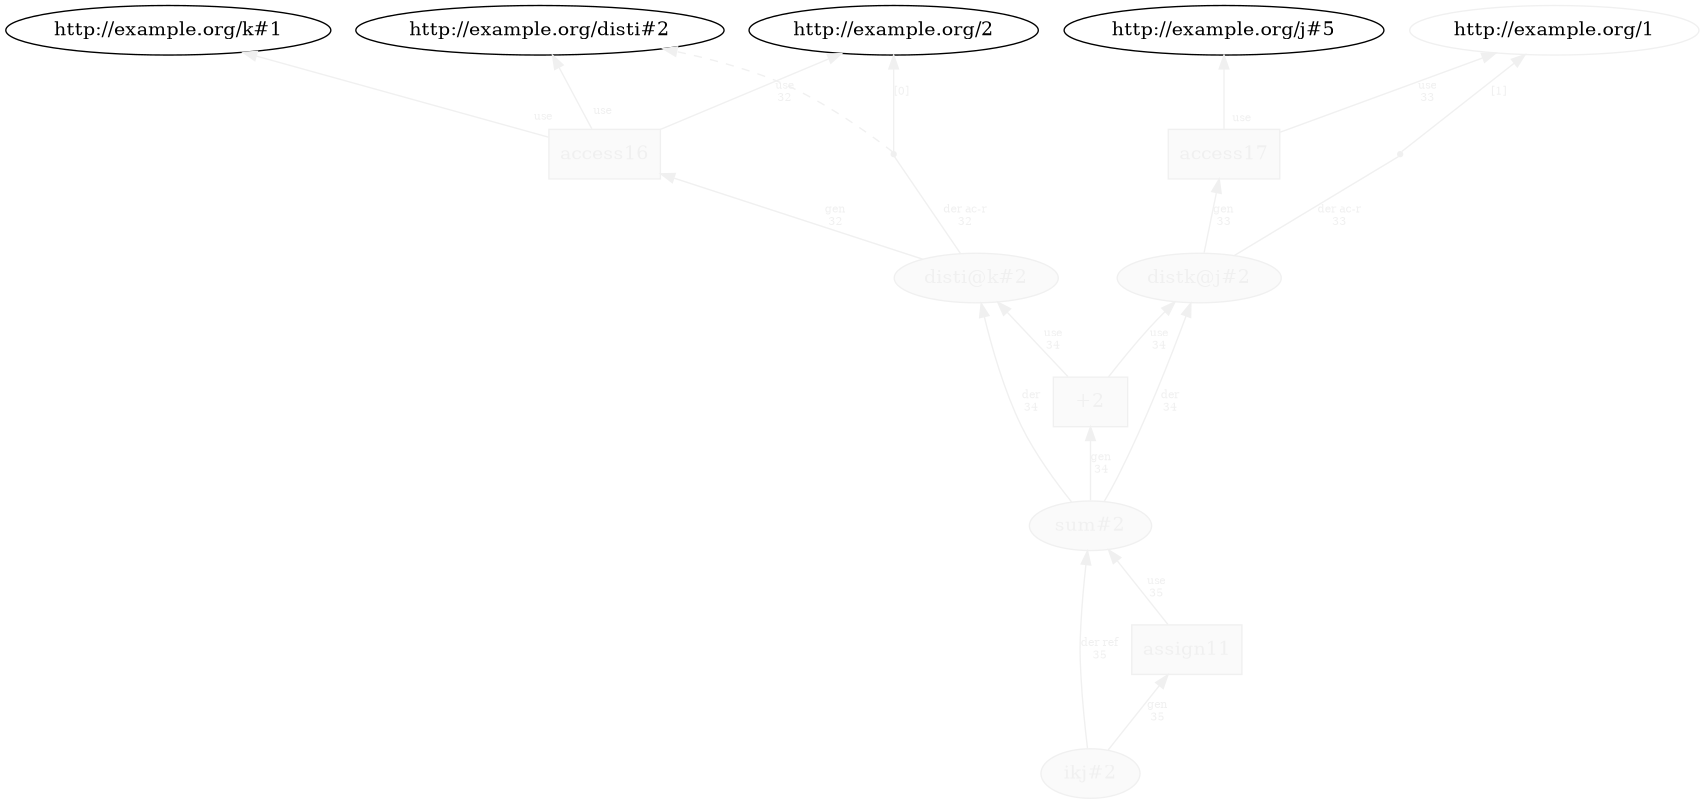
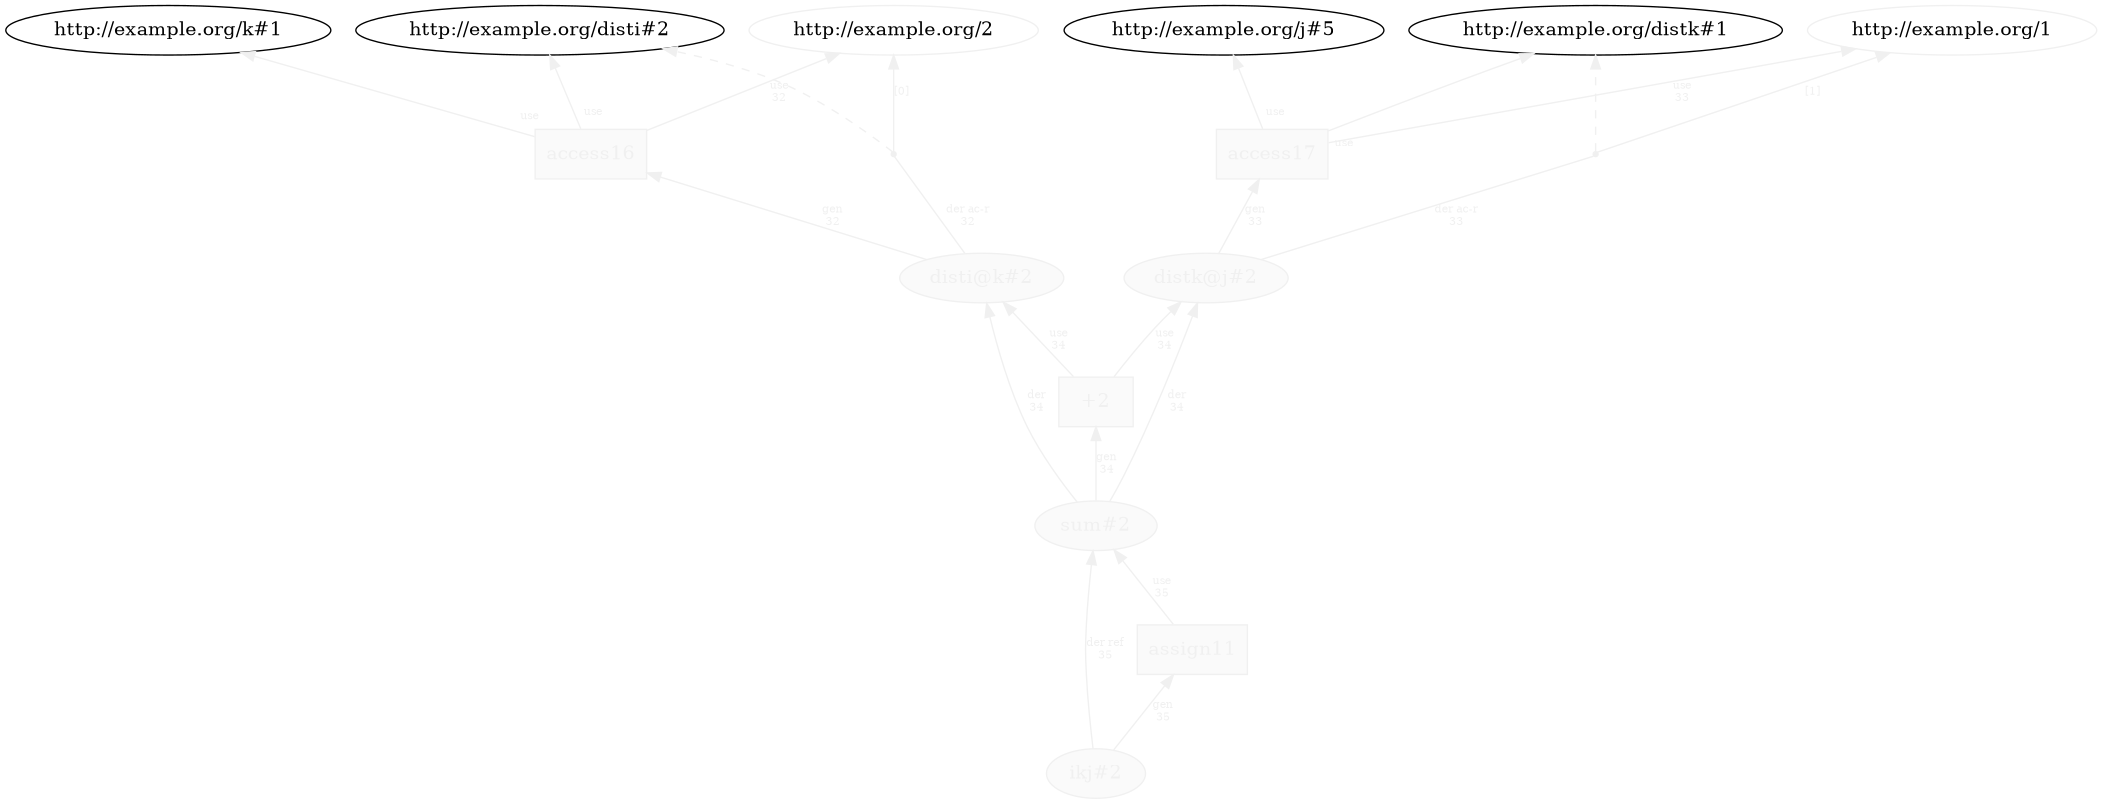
node "http://example.org/2": color black -> #f0f0f0
node "http://example.org/distk#1": added
